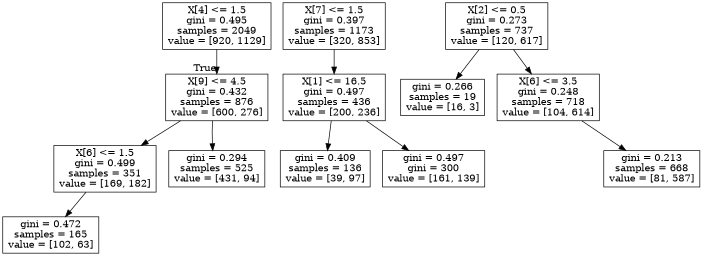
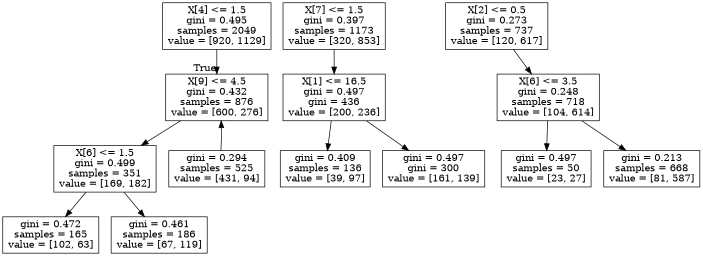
node "X[1] <= 16.5 gini = 0.497 samples = 436 value = [200, 236]": label "X[1] <= 16.5 gini = 0.497 samples = 436 value = [200, 236]" -> "X[1] <= 16.5 gini = 0.497 gini = 436 value = [200, 236]"
node "gini = 0.266 samples = 19 value = [16, 3]": removed
edge "X[9] <= 4.5 gini = 0.432 samples = 876 value = [600, 276]" -> "gini = 0.294 samples = 525 value = [431, 94]": reversed
node "gini = 0.497 samples = 50 value = [23, 27]": added
node "gini = 0.461 samples = 186 value = [67, 119]": added
